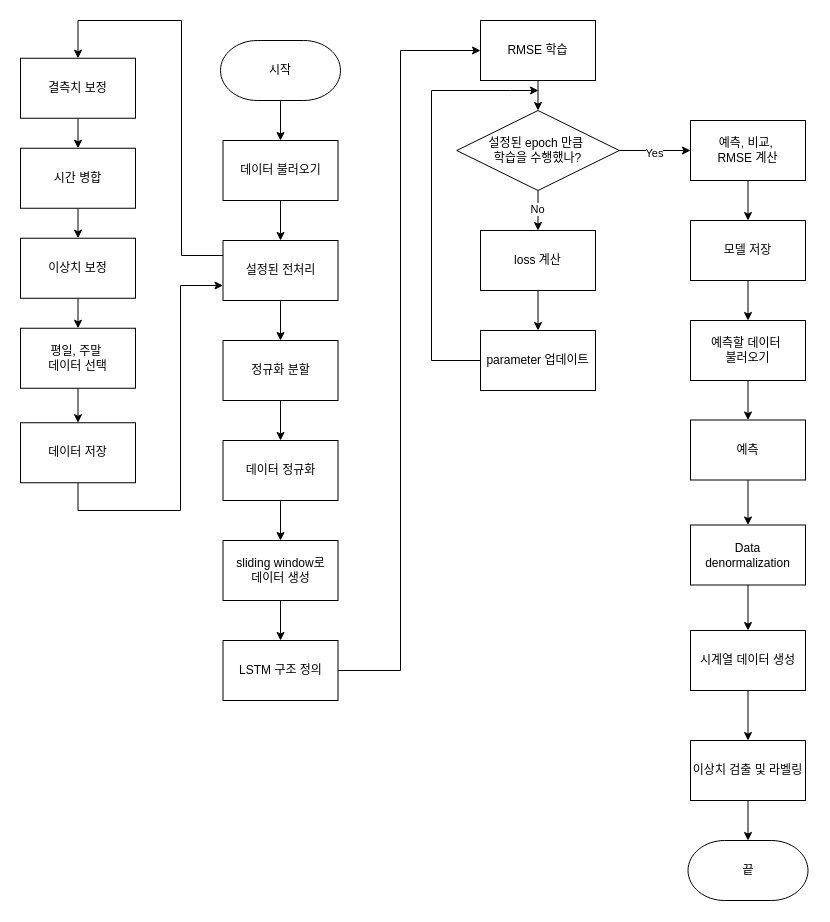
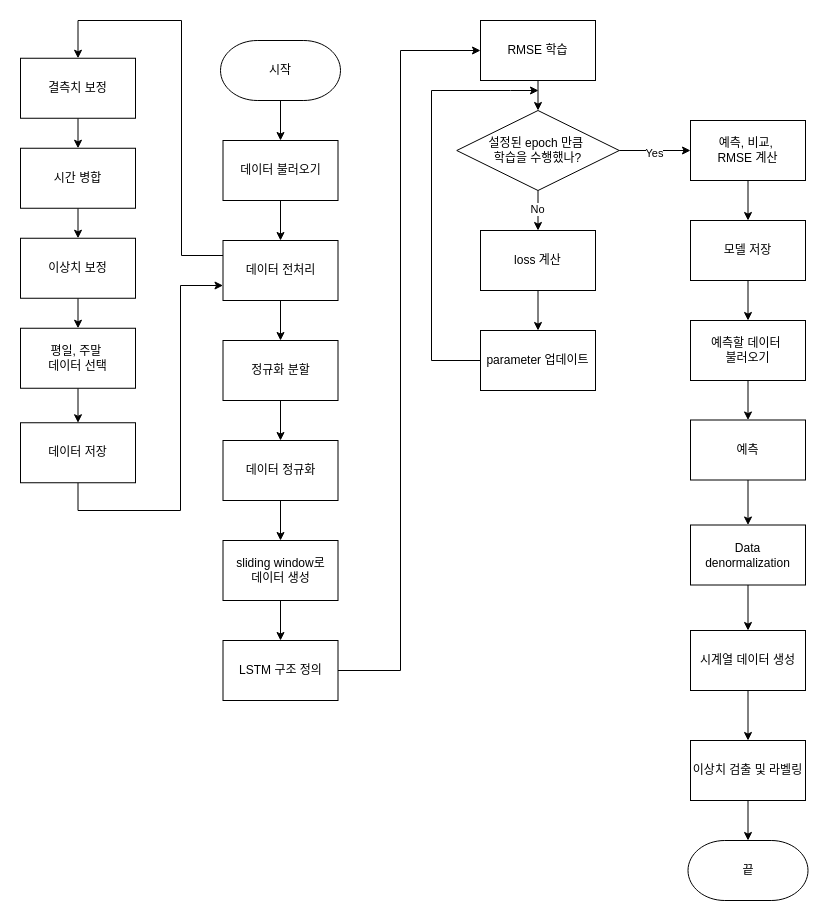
node "설정된 전처리": label "설정된 전처리" -> "데이터 전처리"
